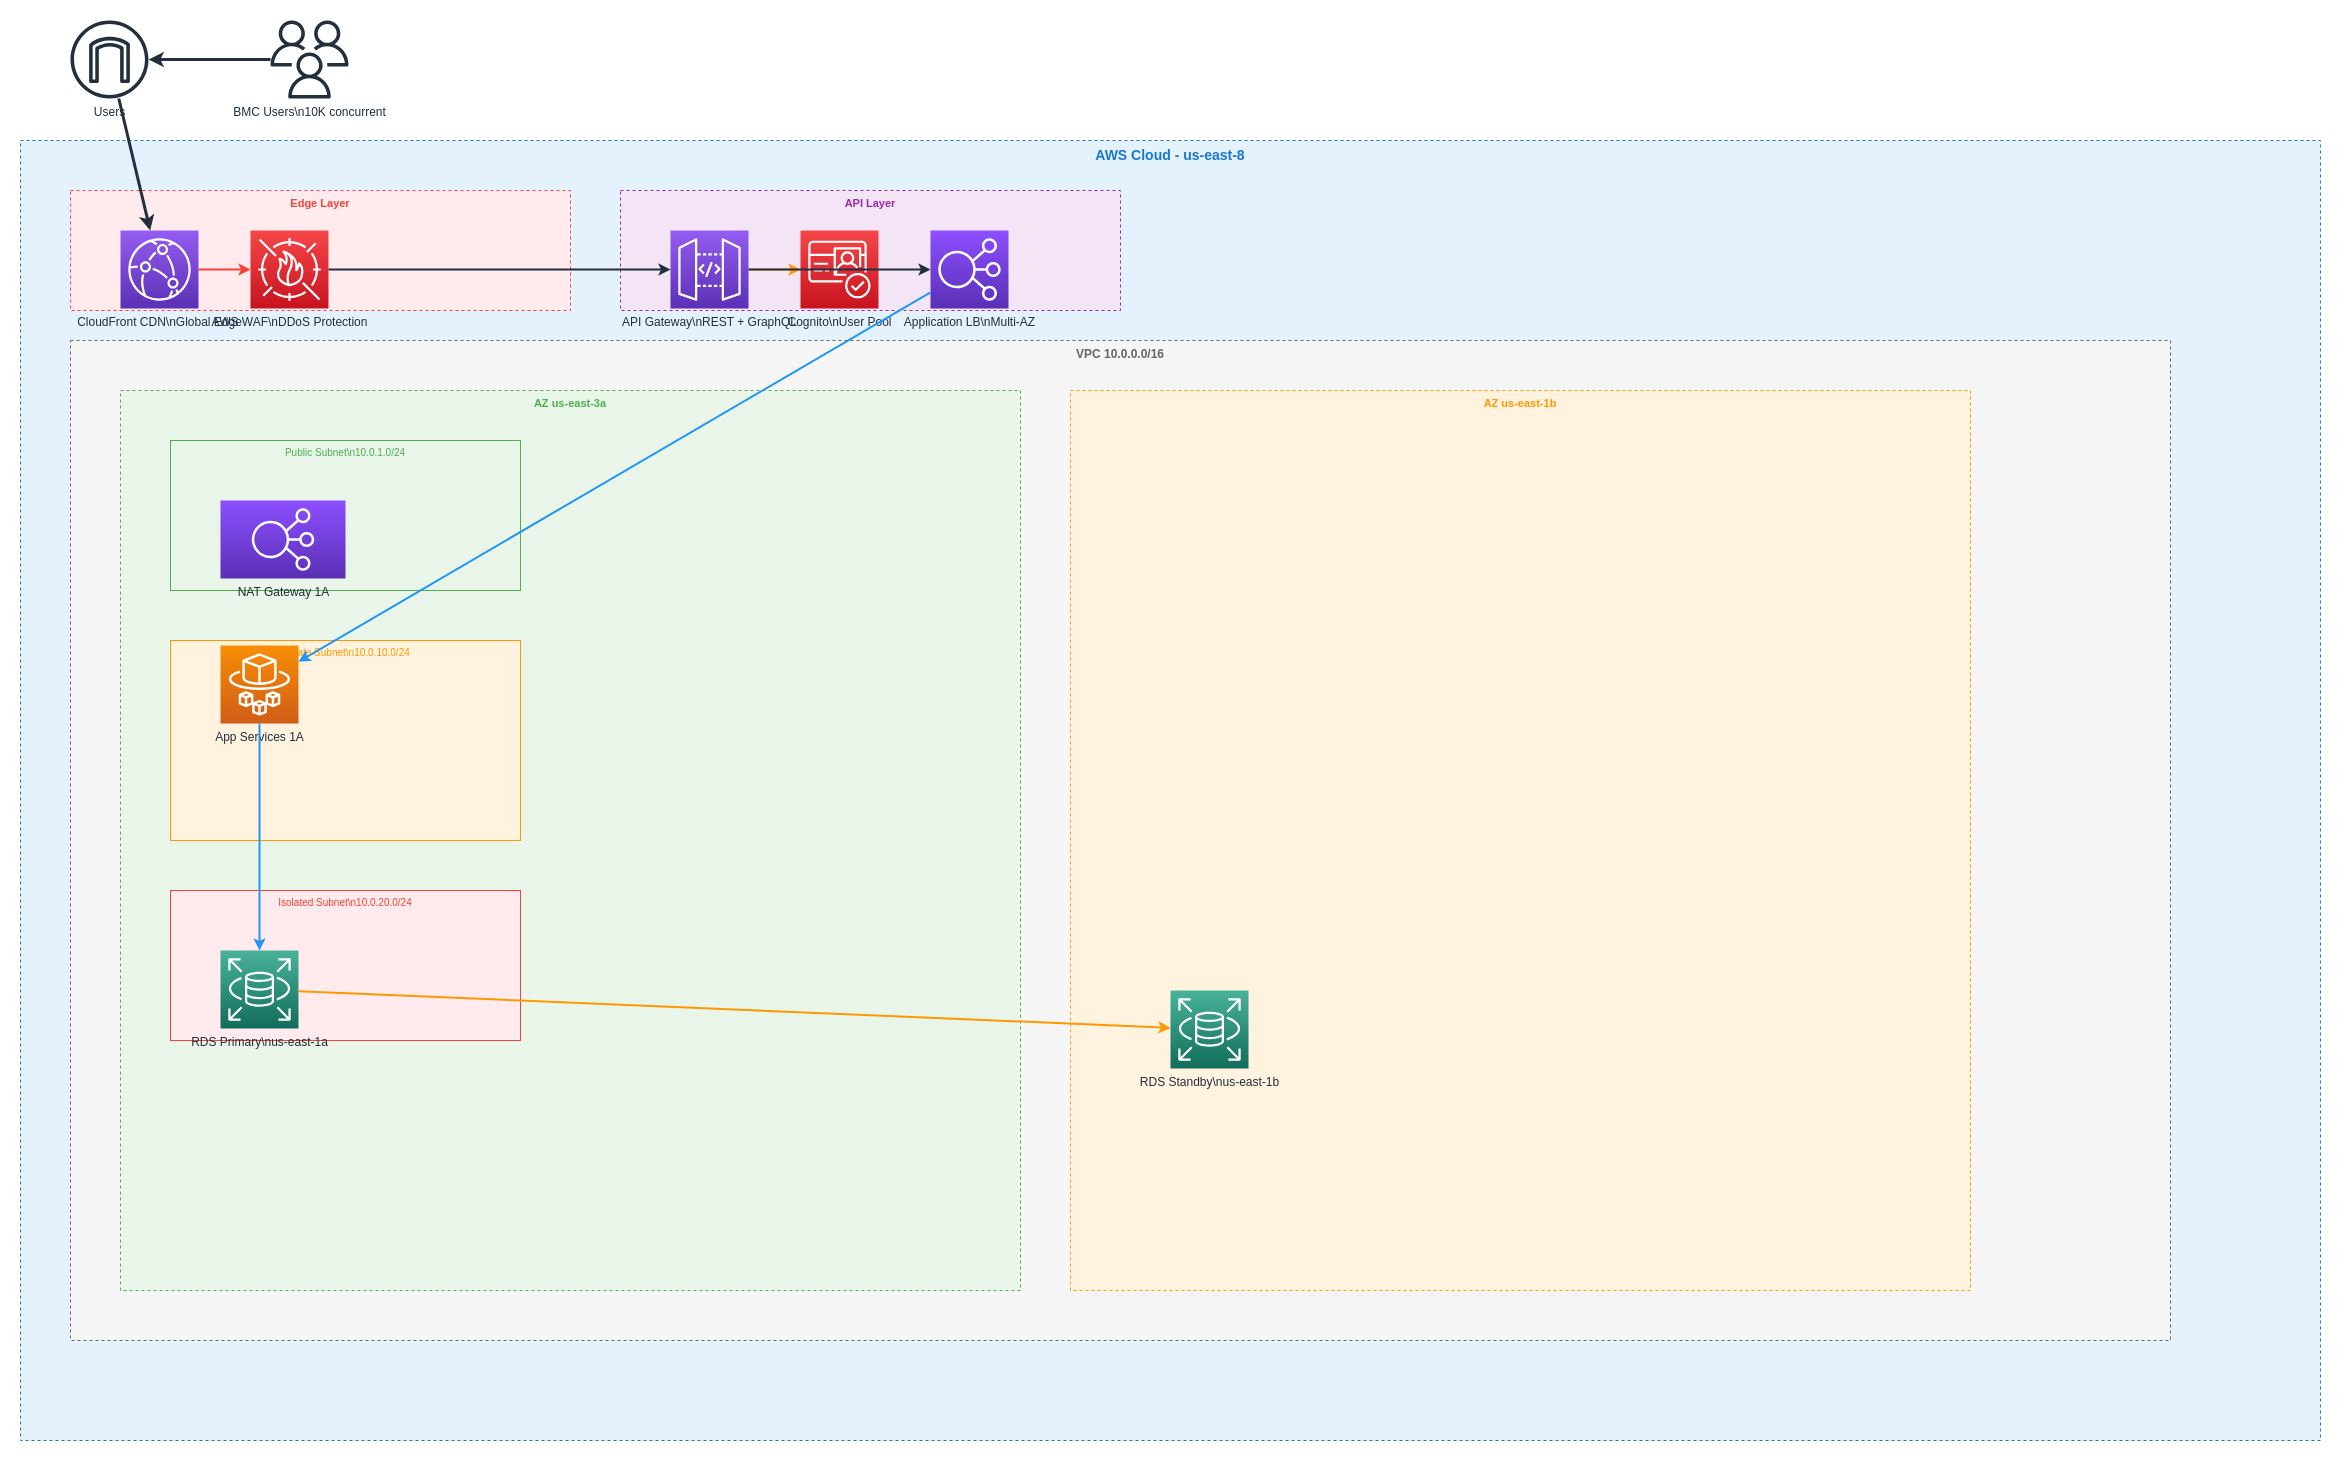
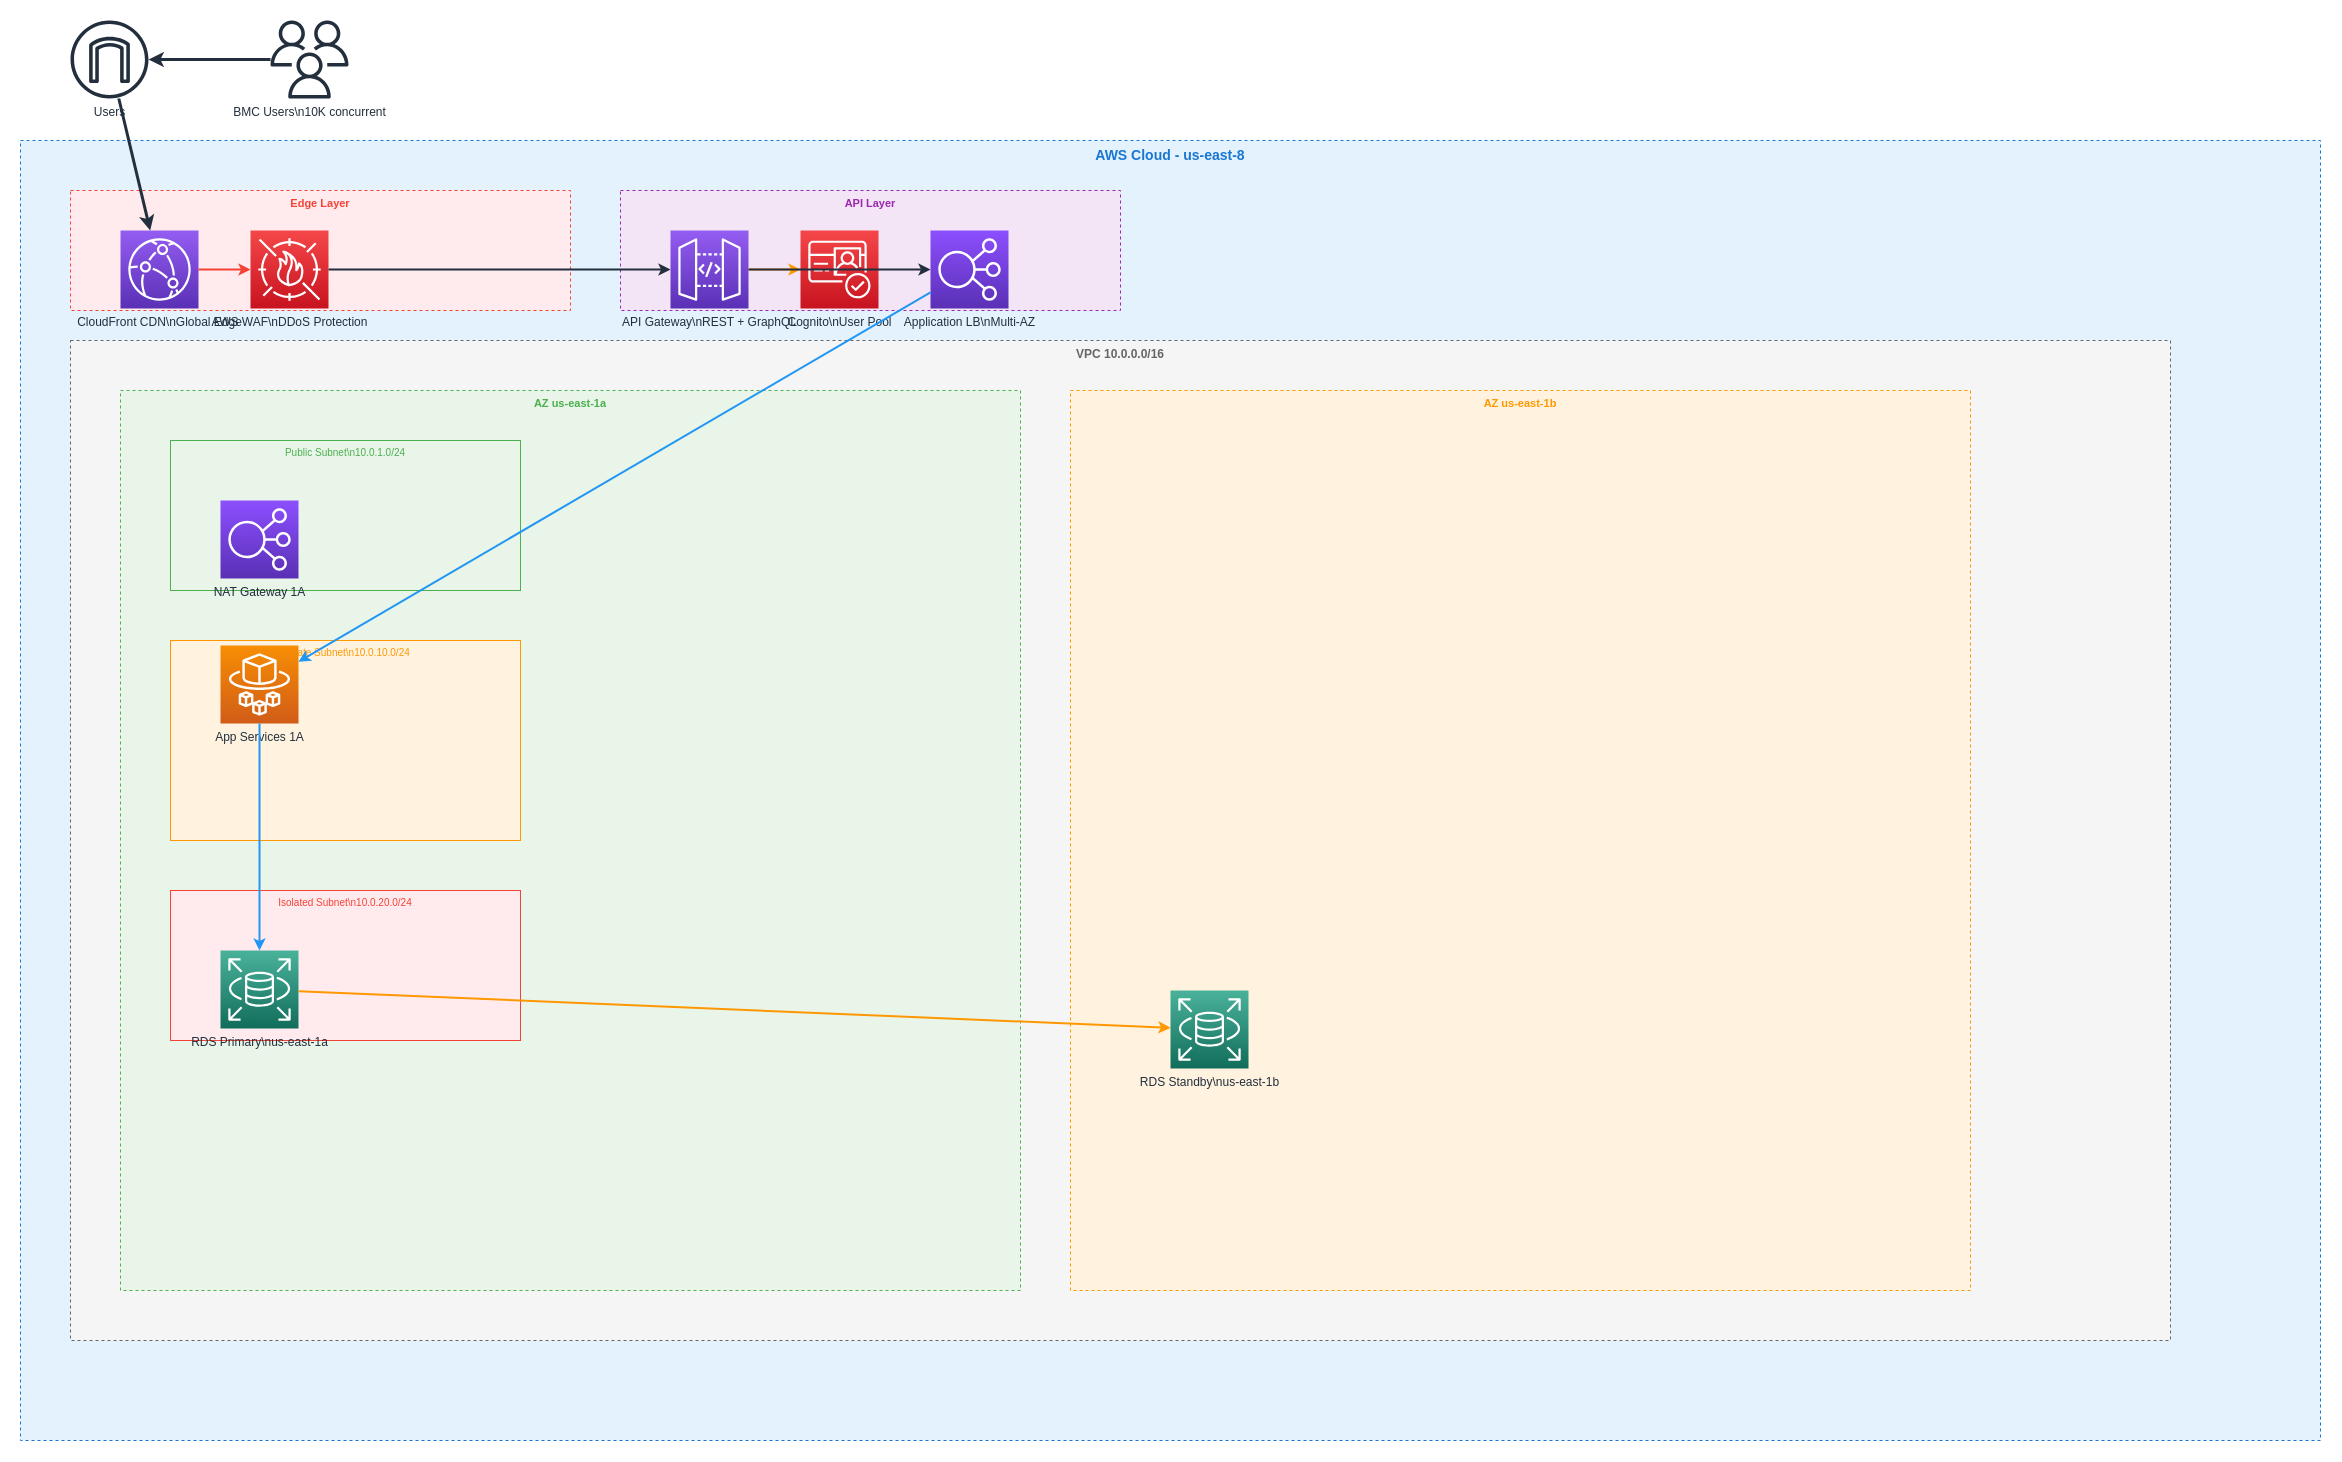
node "AZ us-east-3a": label "AZ us-east-3a" -> "AZ us-east-1a"
node "NAT Gateway 1A": size 125x78 -> 78x78
